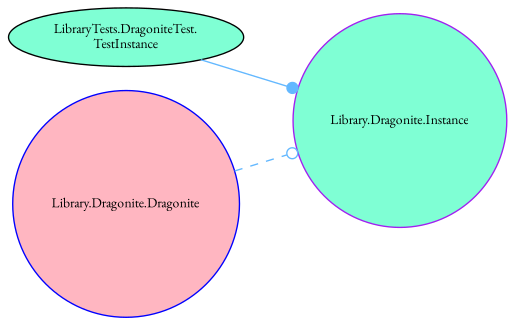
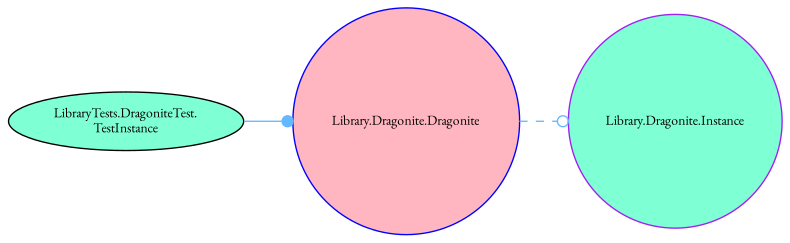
edge "LibraryTests.DragoniteTest. TestInstance" -> "Library.Dragonite.Instance": now "LibraryTests.DragoniteTest. TestInstance" -> "Library.Dragonite.Dragonite"
